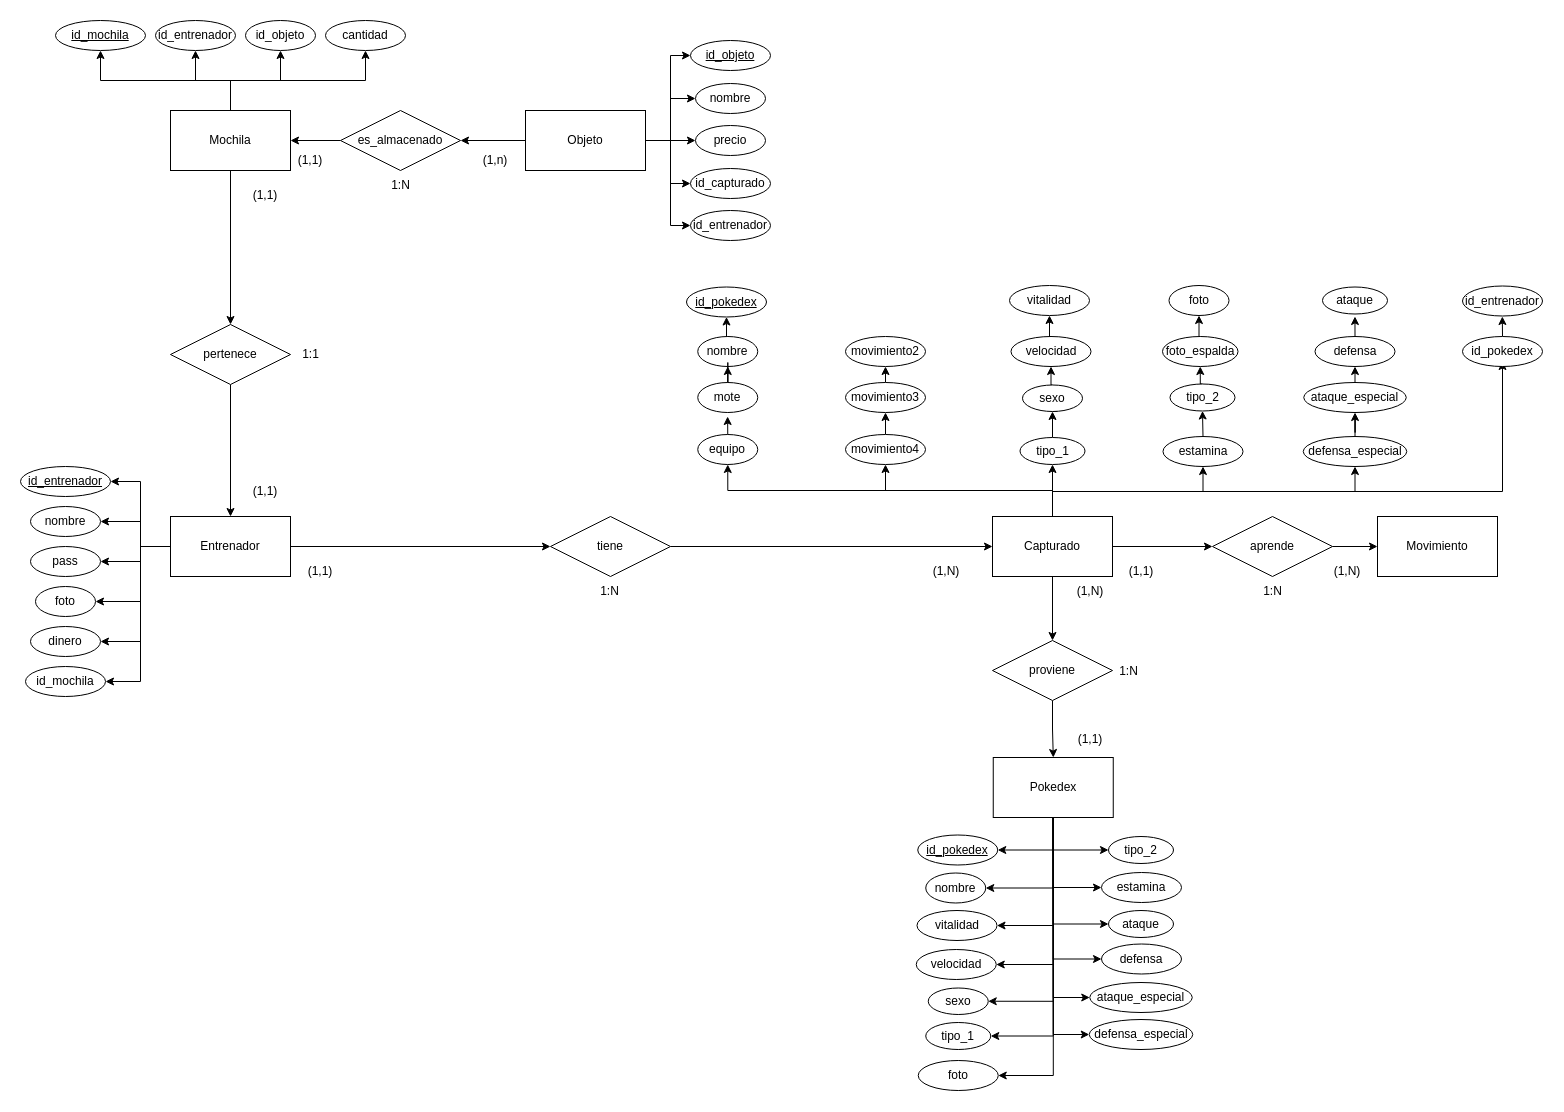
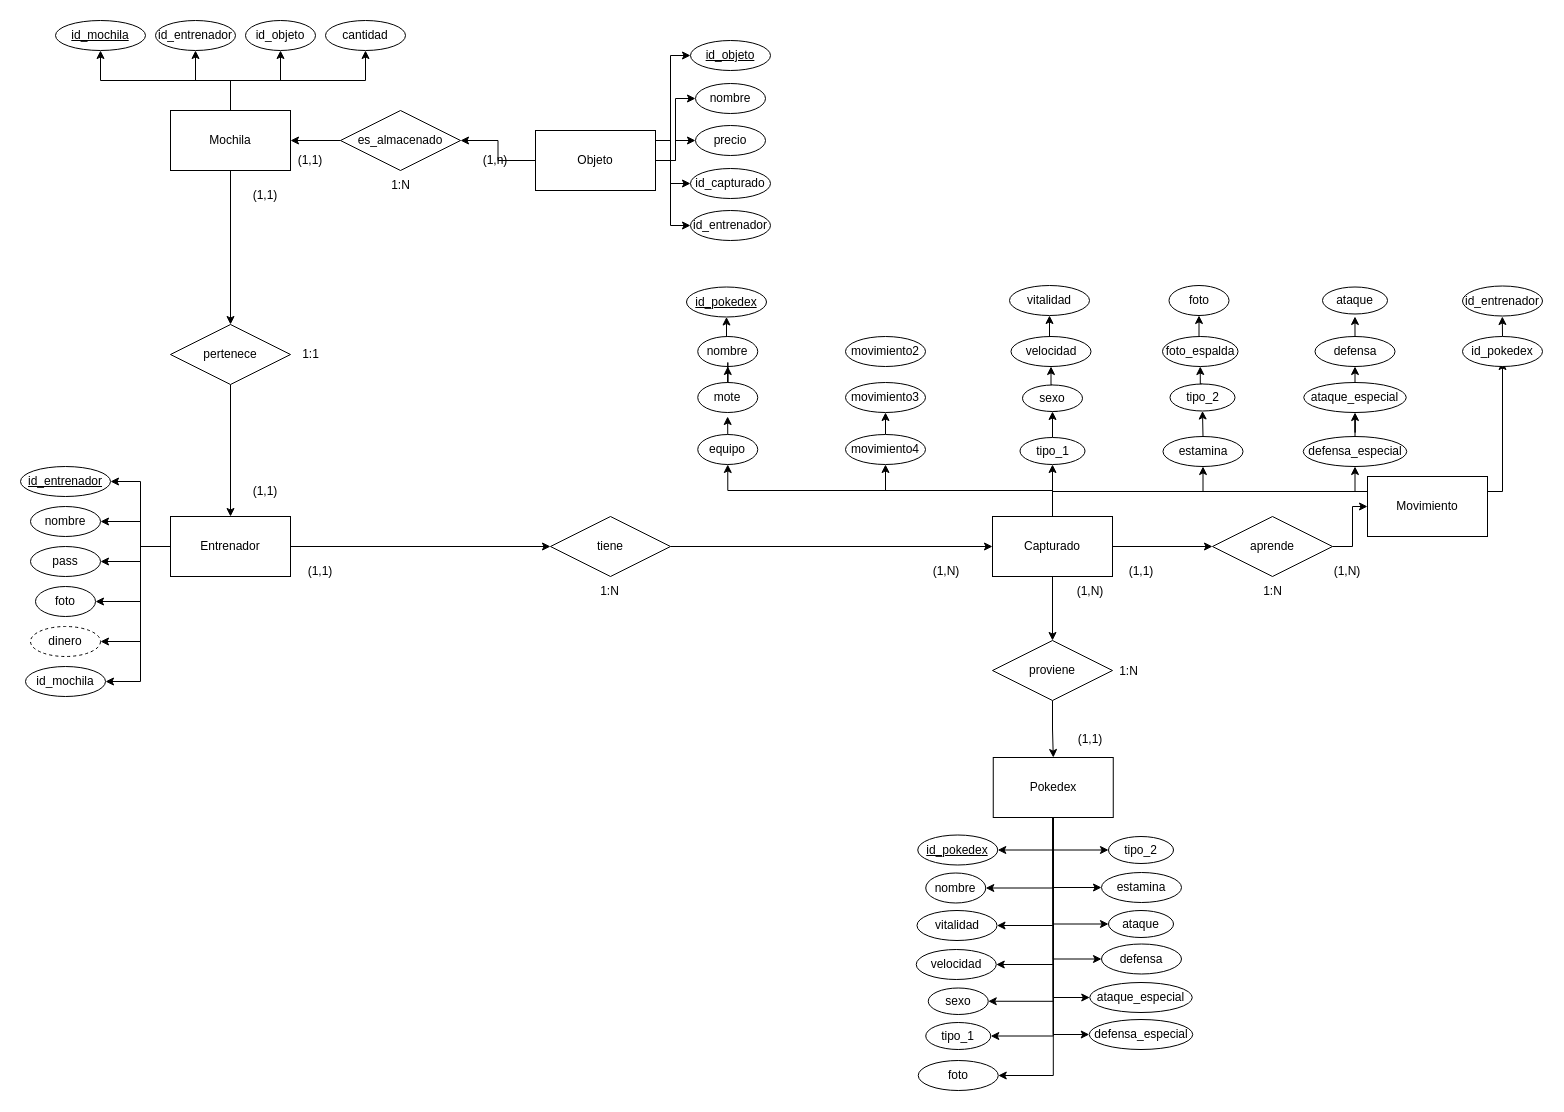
node "Objeto": moved (586, 141) -> (596, 161)
edge "movimiento3" -> "movimiento2": removed
node "Movimiento": moved (1438, 547) -> (1428, 507)
node "dinero": style solid -> dashed
